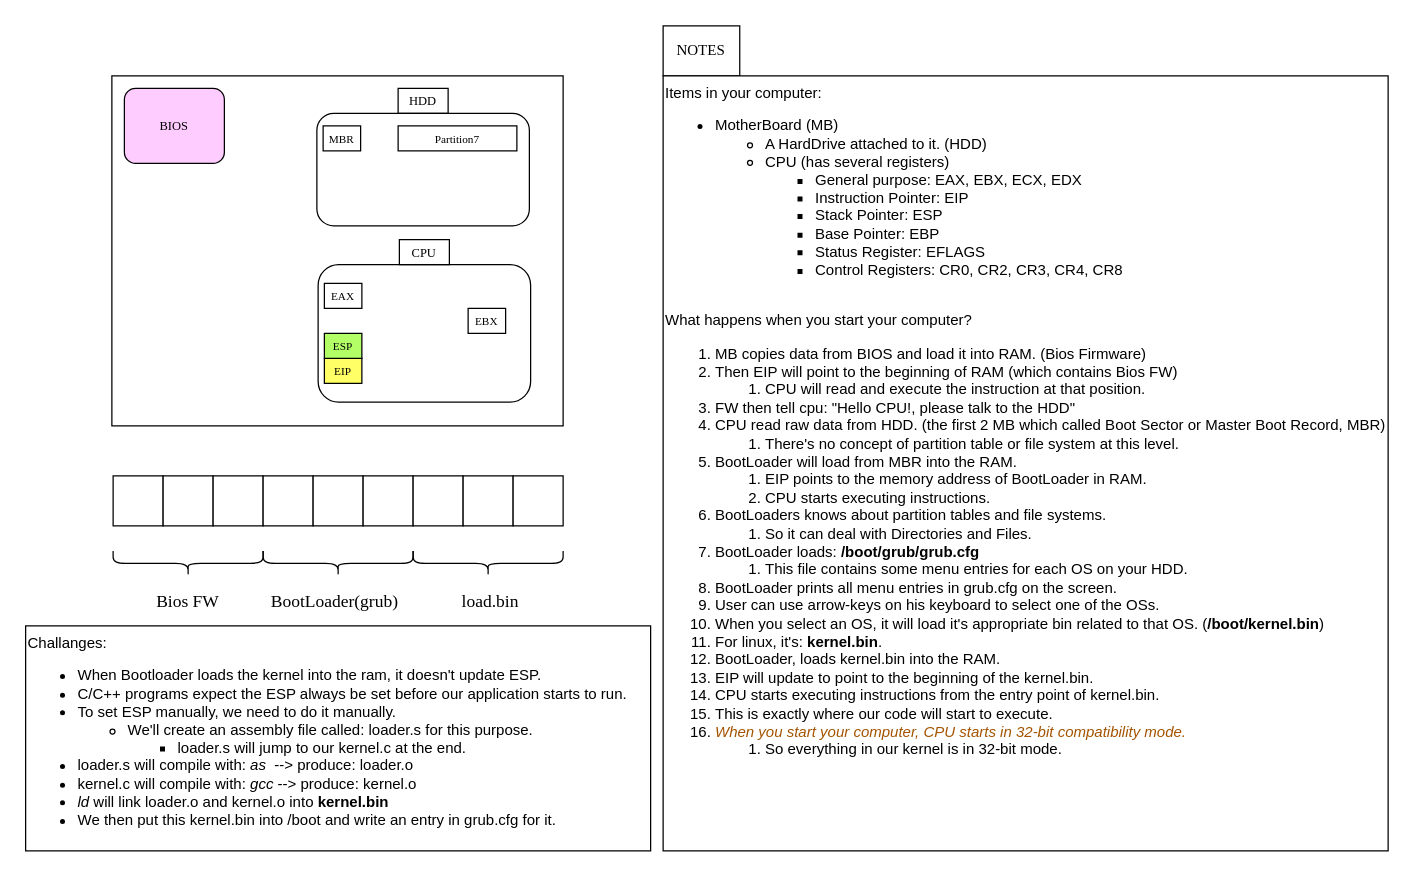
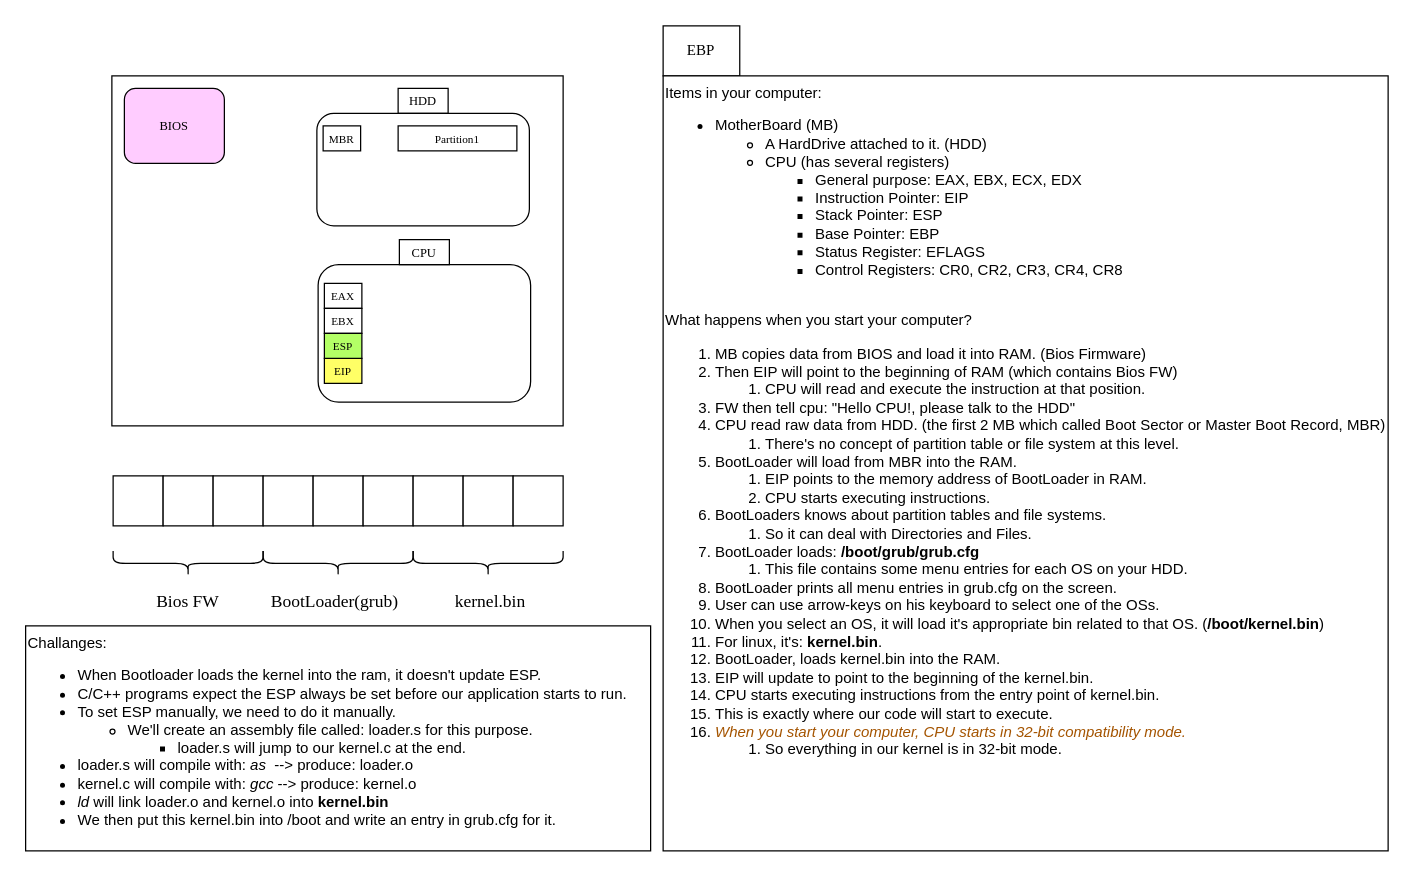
node "NOTES": label "NOTES" -> "EBP"
node "Partition7": label "Partition7" -> "Partition1"
node "EBX": moved (487, 321) -> (343, 321)
node "load.bin": label "load.bin" -> "kernel.bin"
